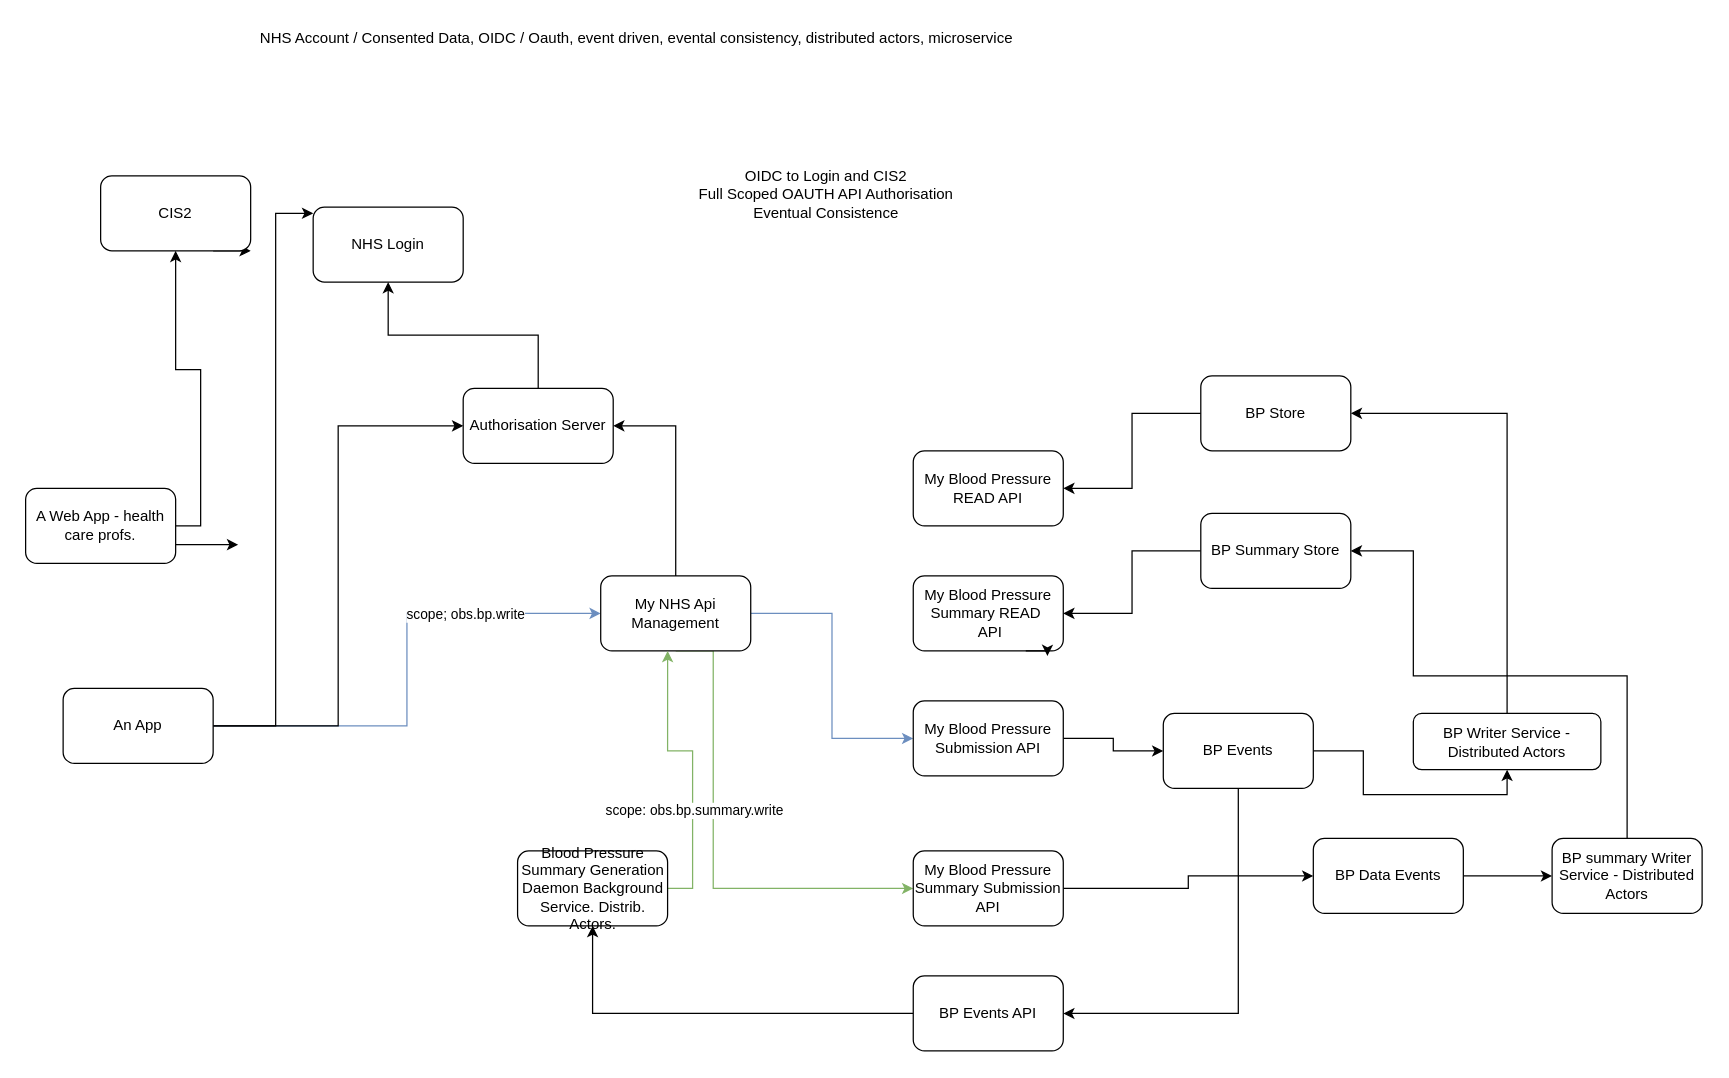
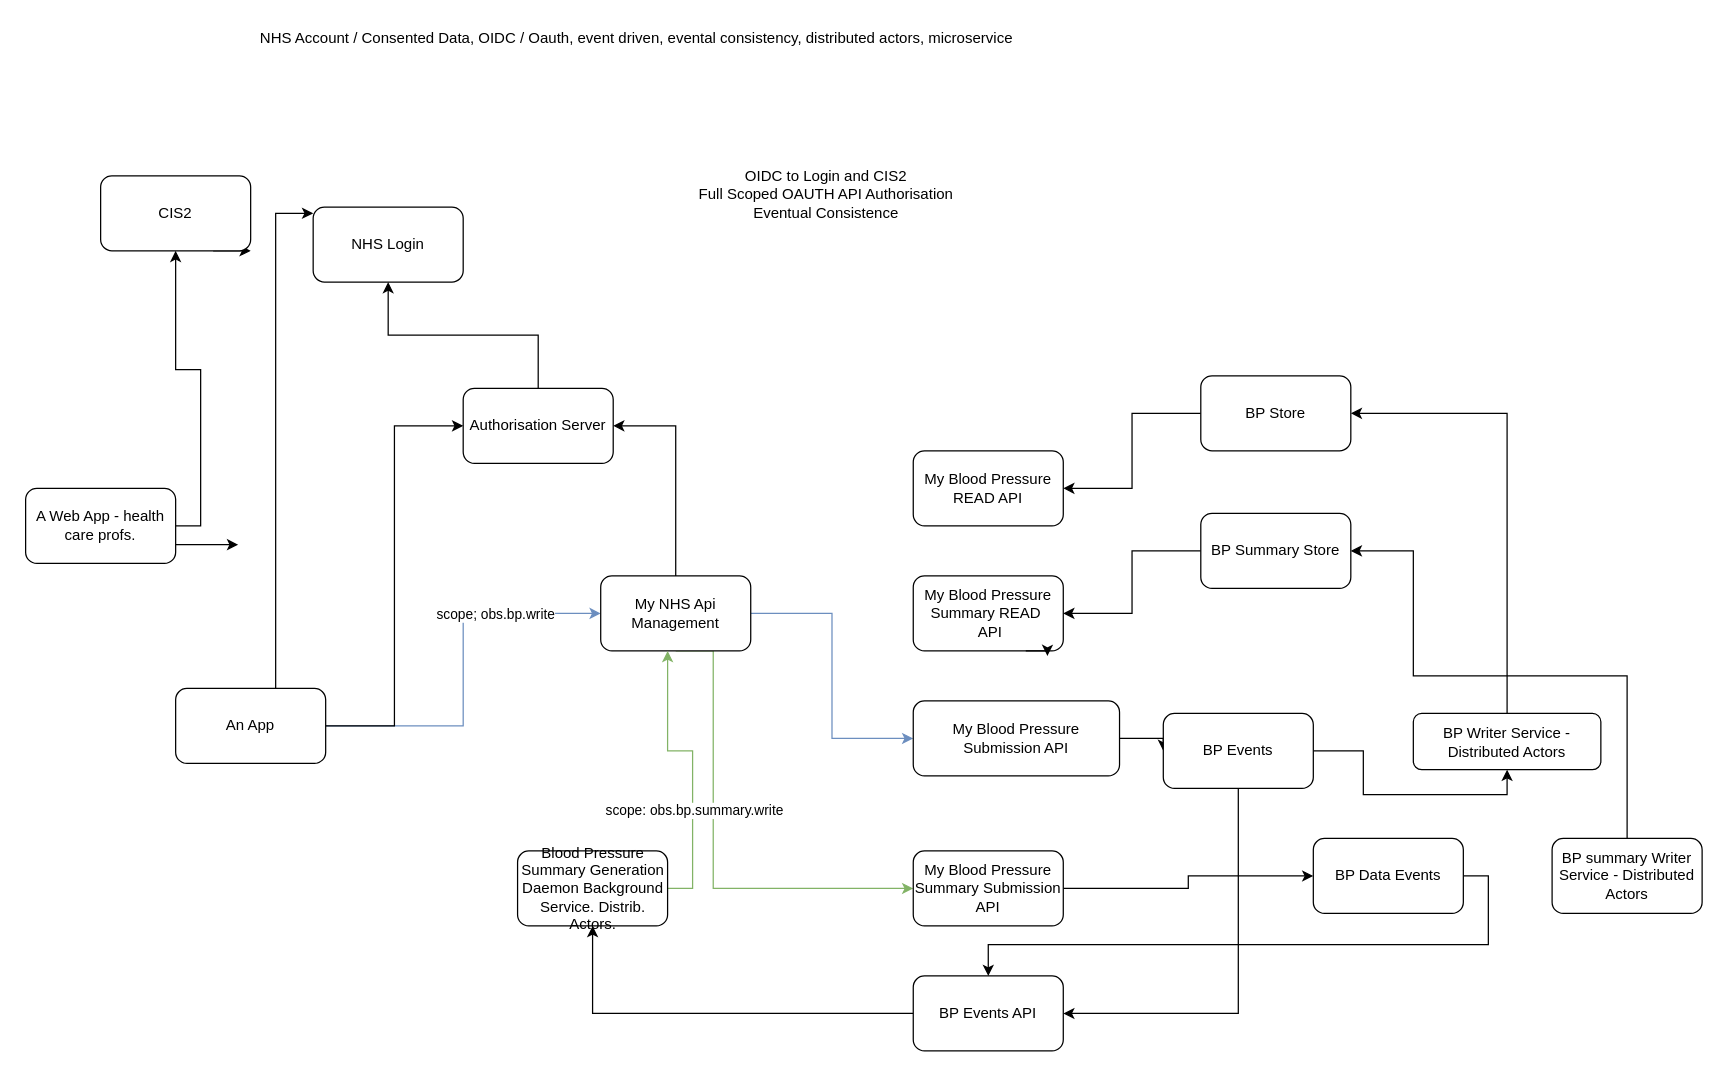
node "An App": moved (138, 726) -> (251, 726)
node "My Blood Pressure Submission API": size 150x75 -> 206x75
edge "BP Data Events" -> "BP summary Writer Service - Distributed Actors": now "BP Data Events" -> "BP Events API"
